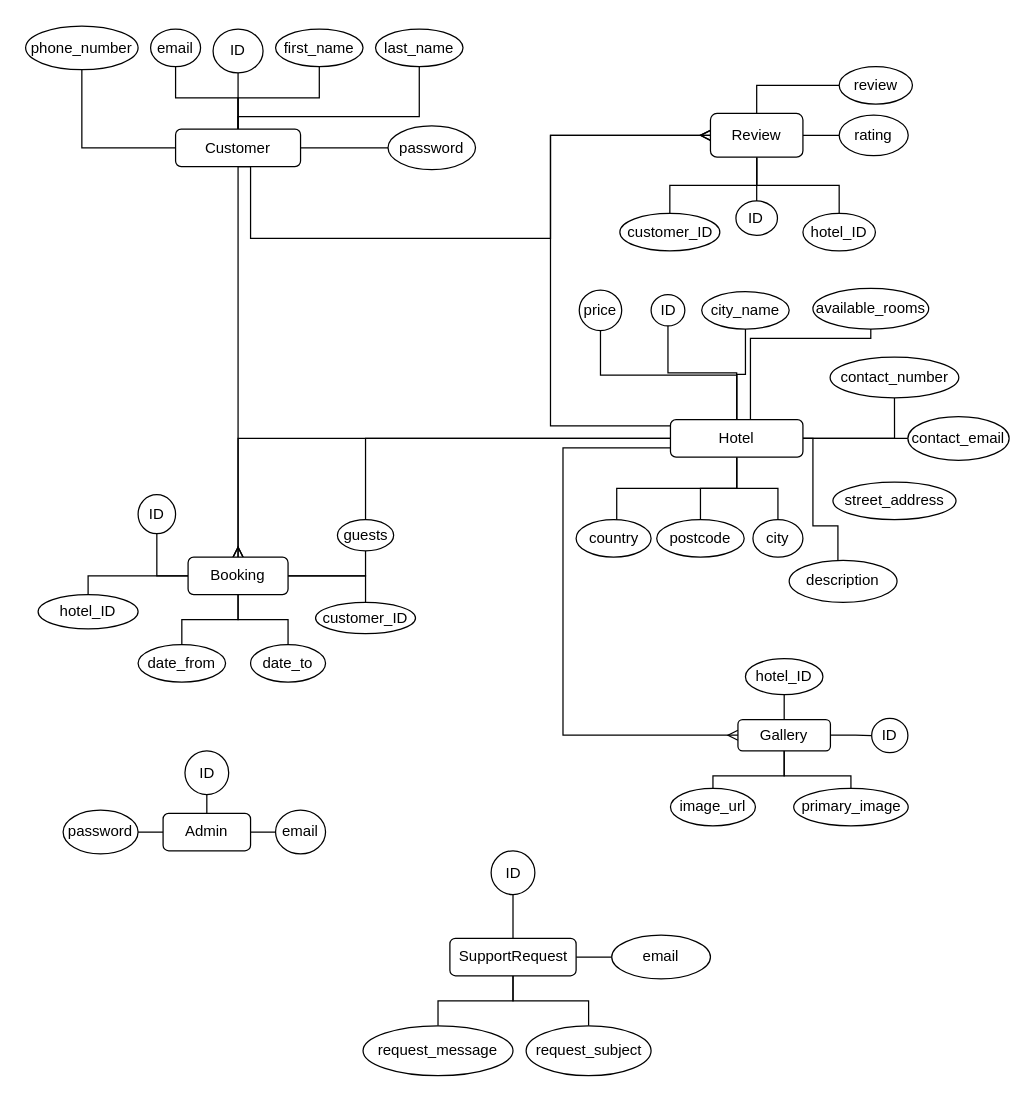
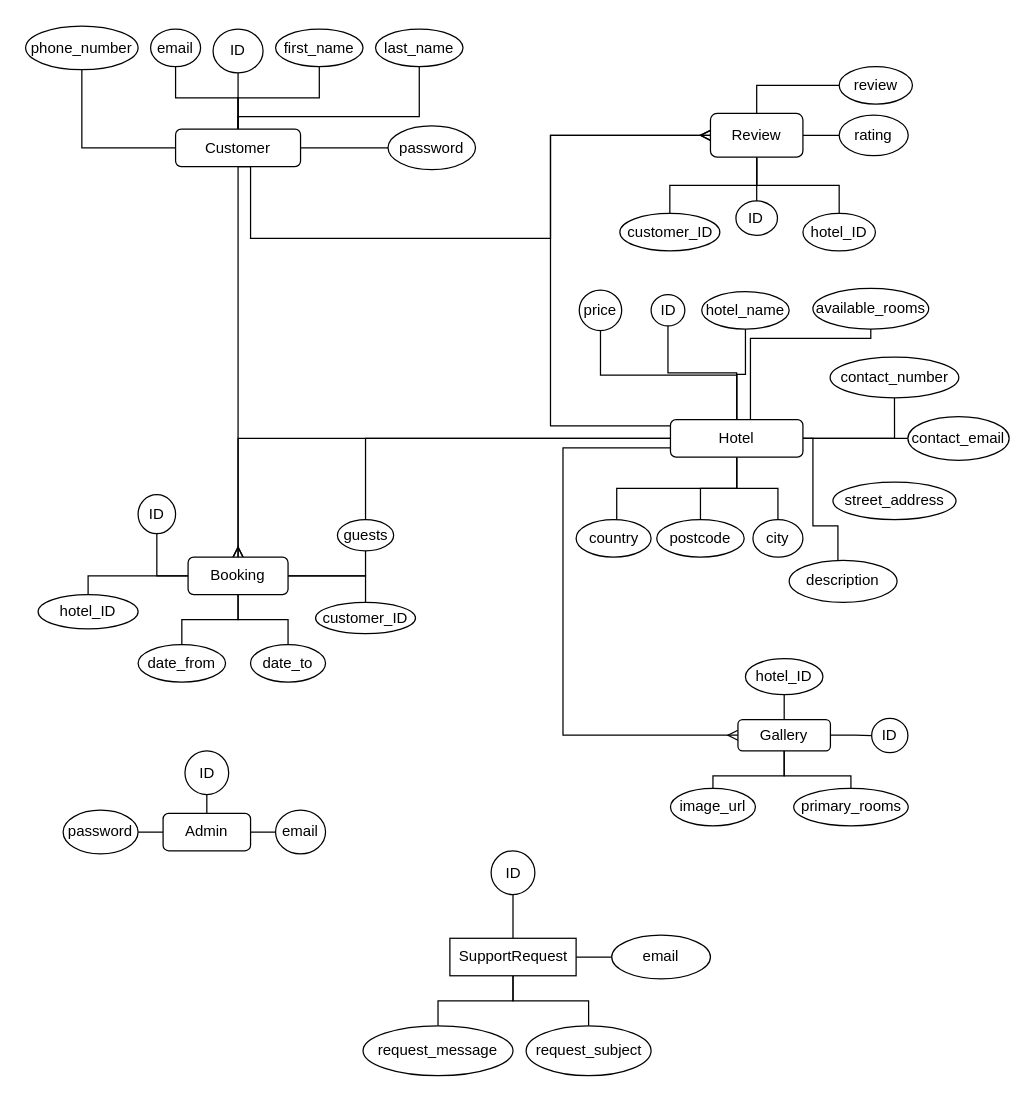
node "city_name": label "city_name" -> "hotel_name"
node "primary_image": label "primary_image" -> "primary_rooms"
node "SupportRequest": shape rounded rectangle -> rectangle
